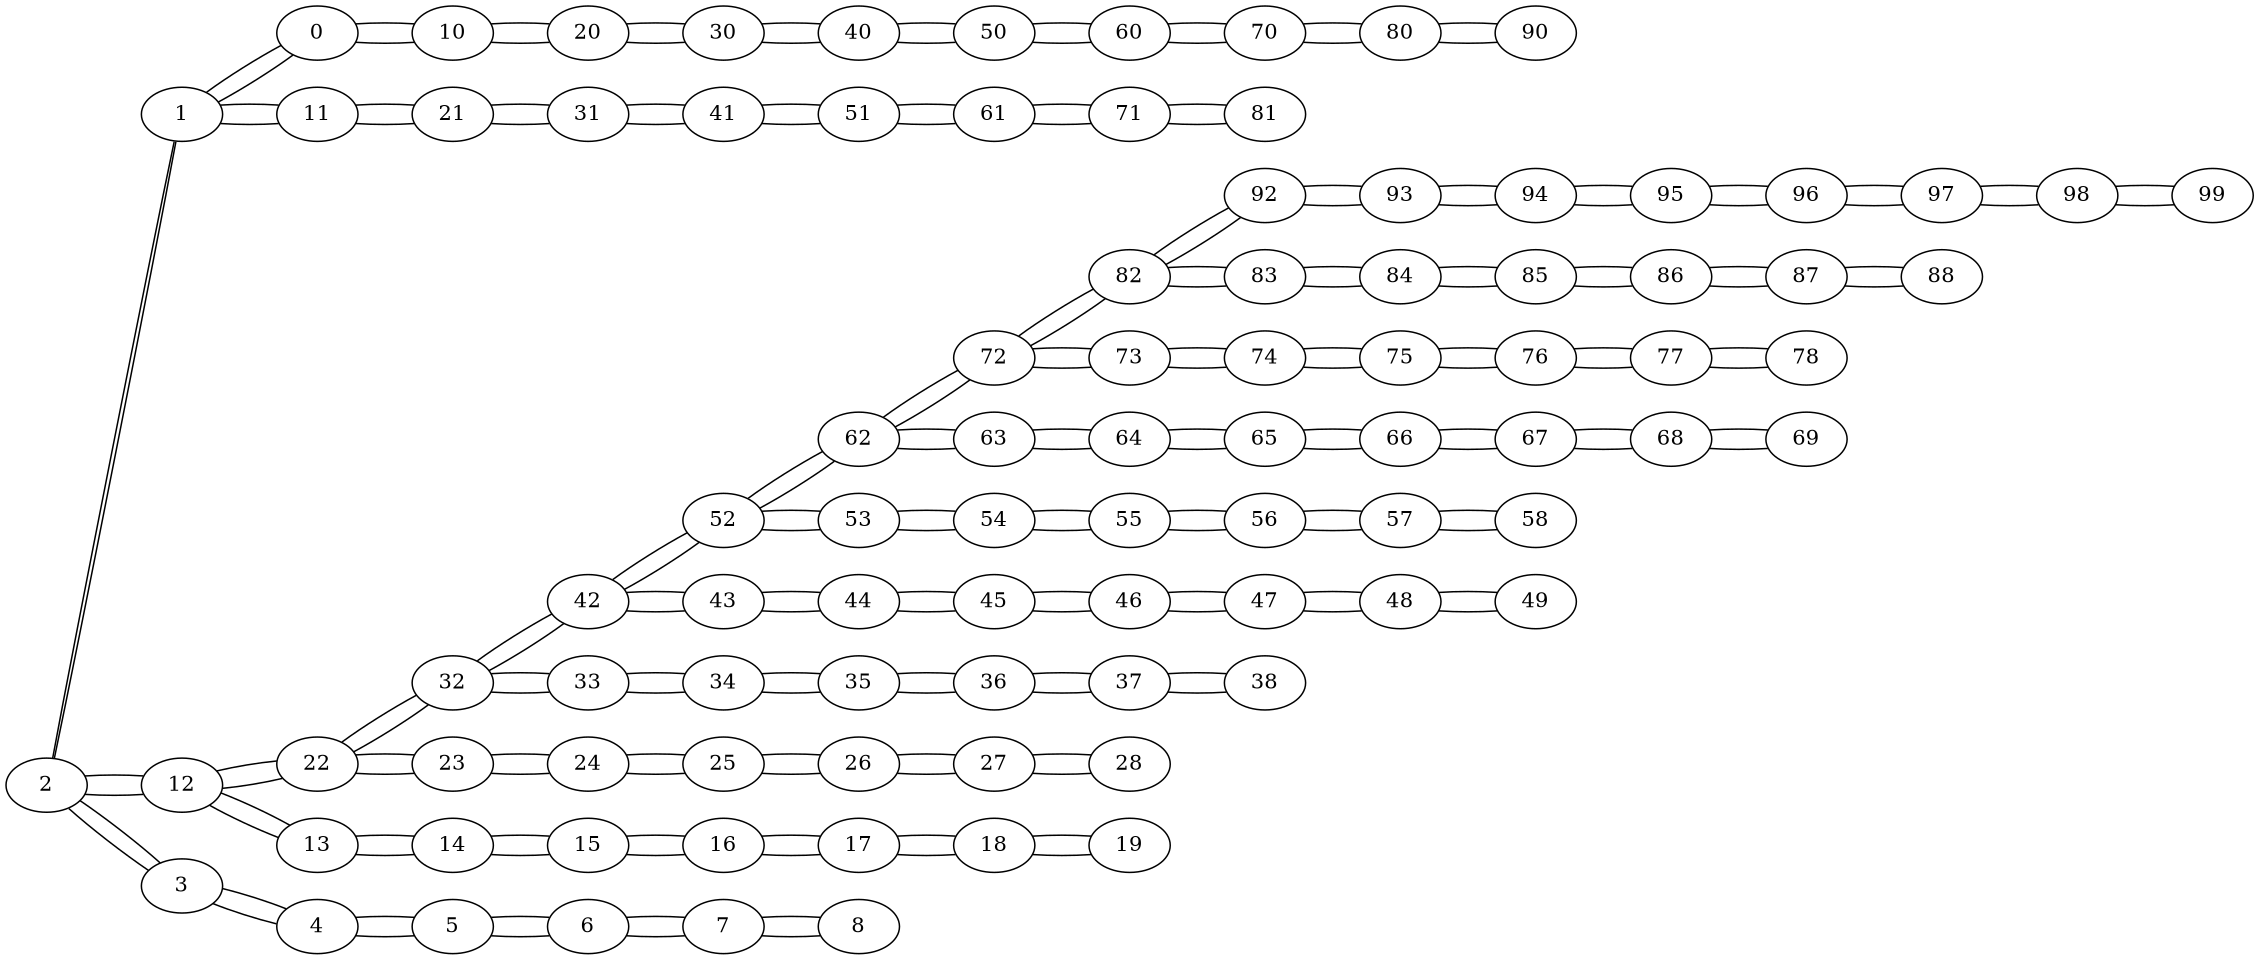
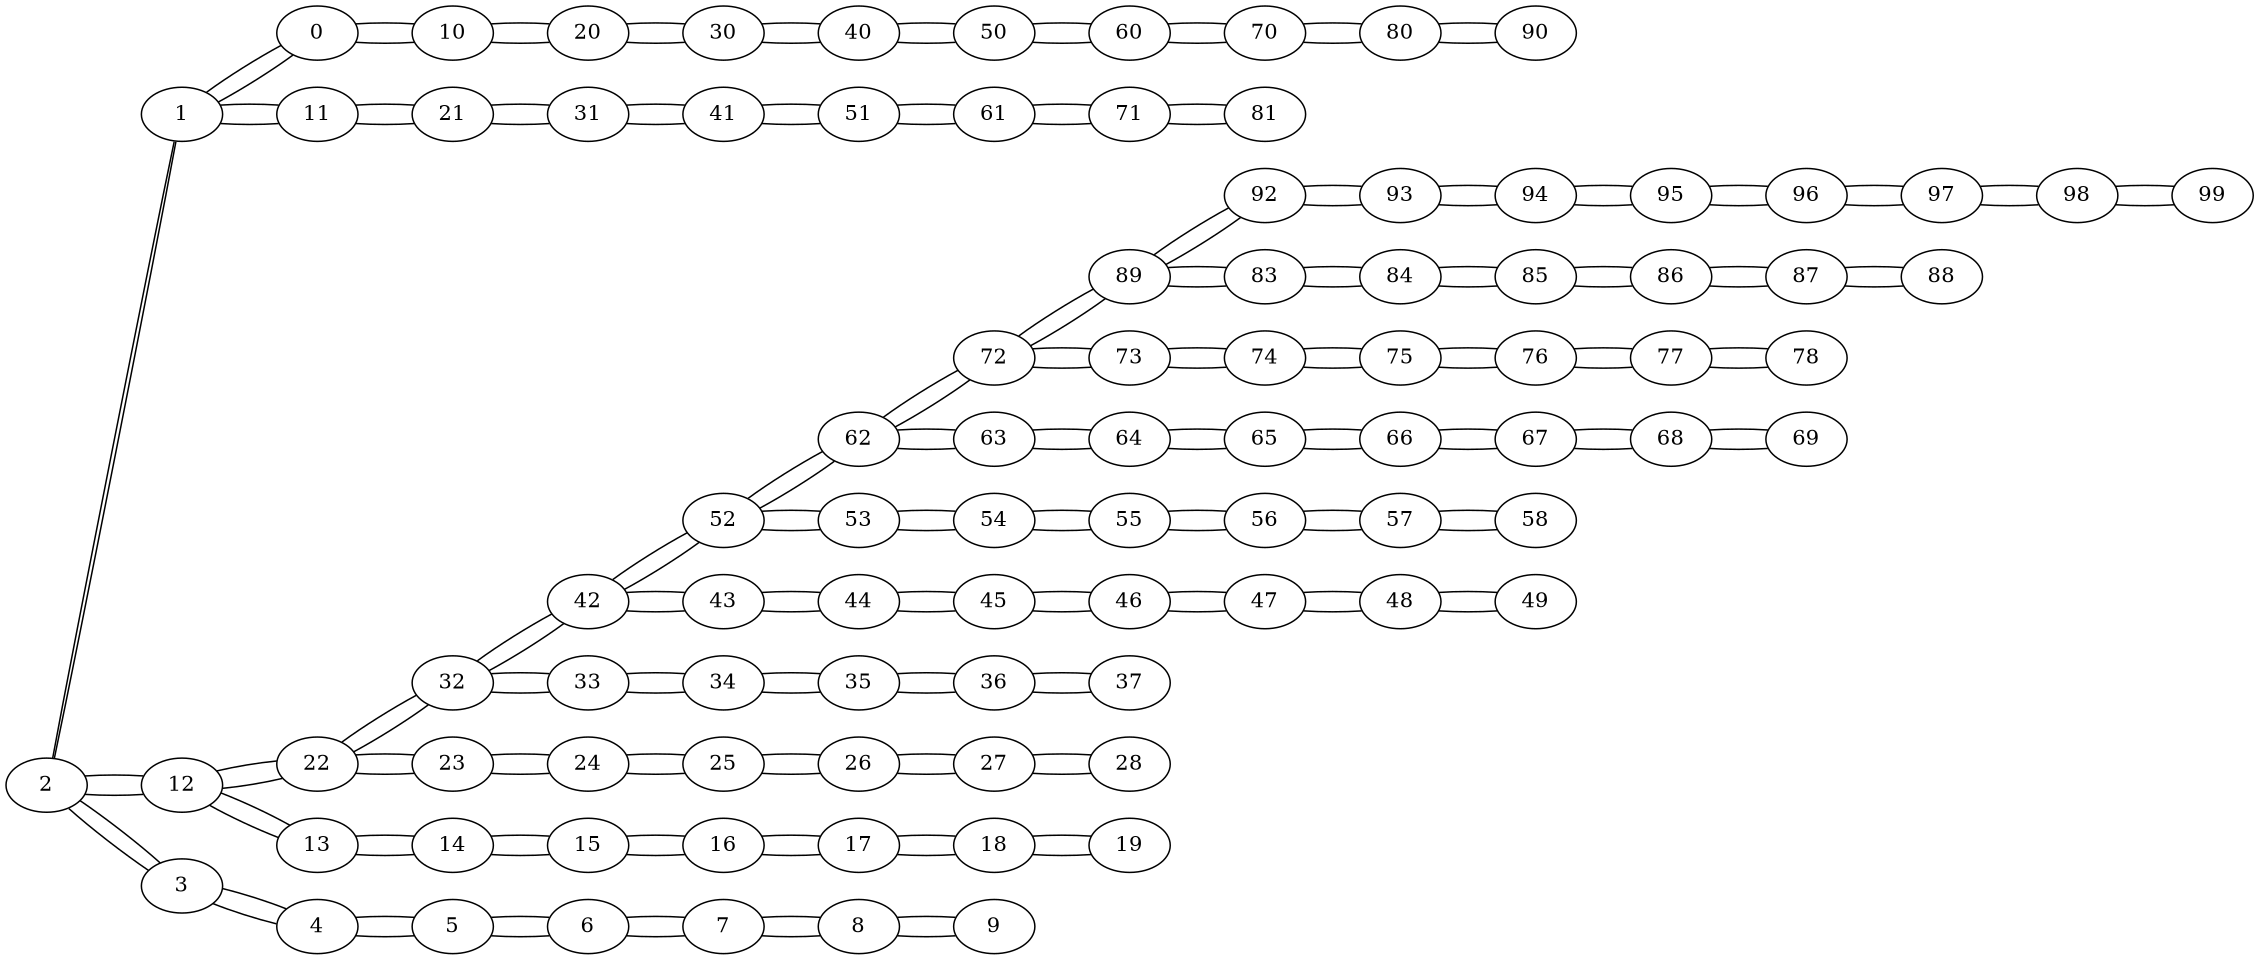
node "82": label "82" -> "89"
node "38": removed
node "9": added
